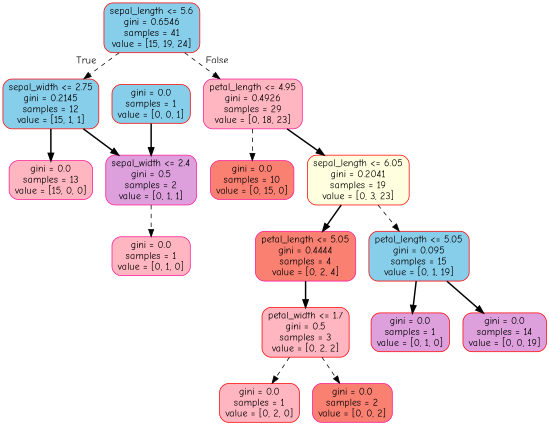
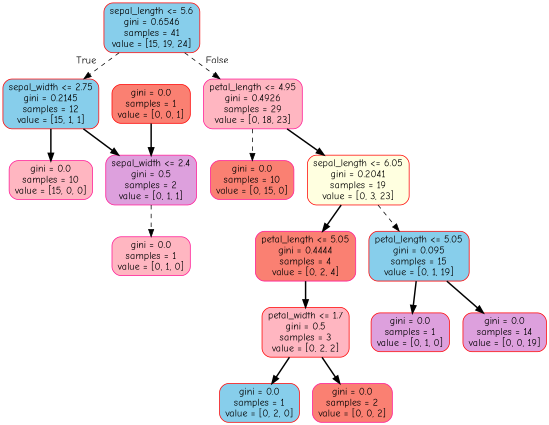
node "gini = 0.0 samples = 1 value = [0, 0, 1]": fillcolor skyblue -> salmon
node "gini = 0.0 samples = 13 value = [15, 0, 0]": label "gini = 0.0 samples = 13 value = [15, 0, 0]" -> "gini = 0.0 samples = 10 value = [15, 0, 0]"
edge "petal_width <= 1.7 gini = 0.5 samples = 3 value = [0, 2, 2]" -> "gini = 0.0 samples = 1 value = [0, 2, 0]": style dashed -> bold
edge "petal_width <= 1.7 gini = 0.5 samples = 3 value = [0, 2, 2]" -> "gini = 0.0 samples = 2 value = [0, 0, 2]": style dashed -> bold
node "gini = 0.0 samples = 1 value = [0, 2, 0]": fillcolor lightpink -> skyblue
